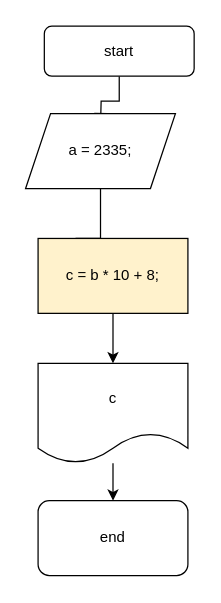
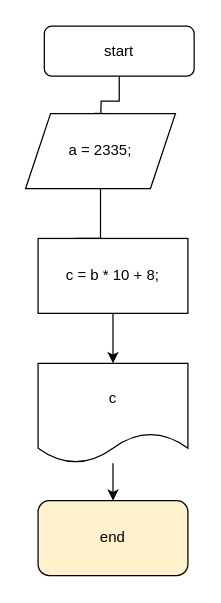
node "c = b * 10 + 8;": fillcolor #fff2cc -> #ffffff
node "end": fillcolor #ffffff -> #fff2cc
